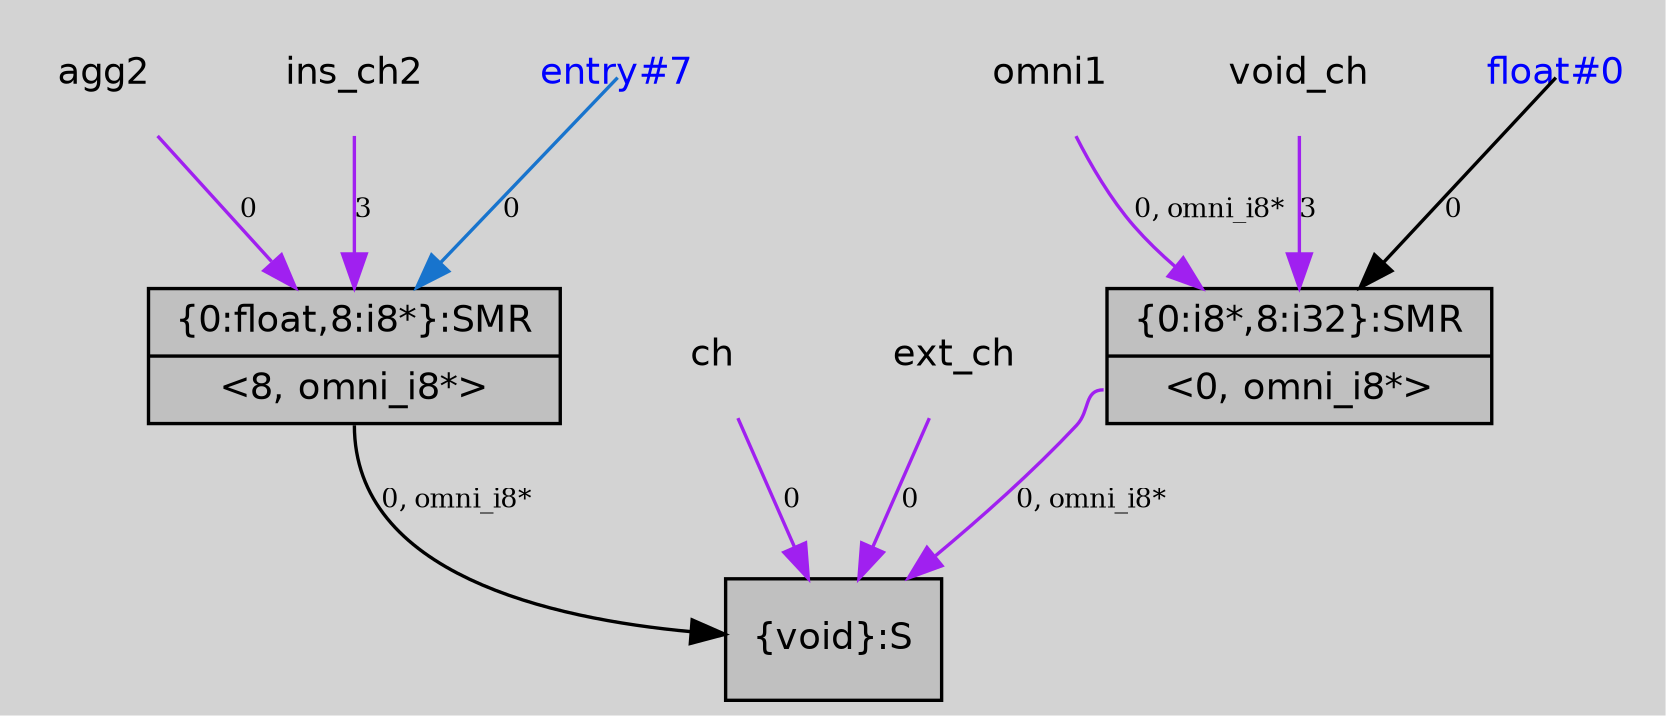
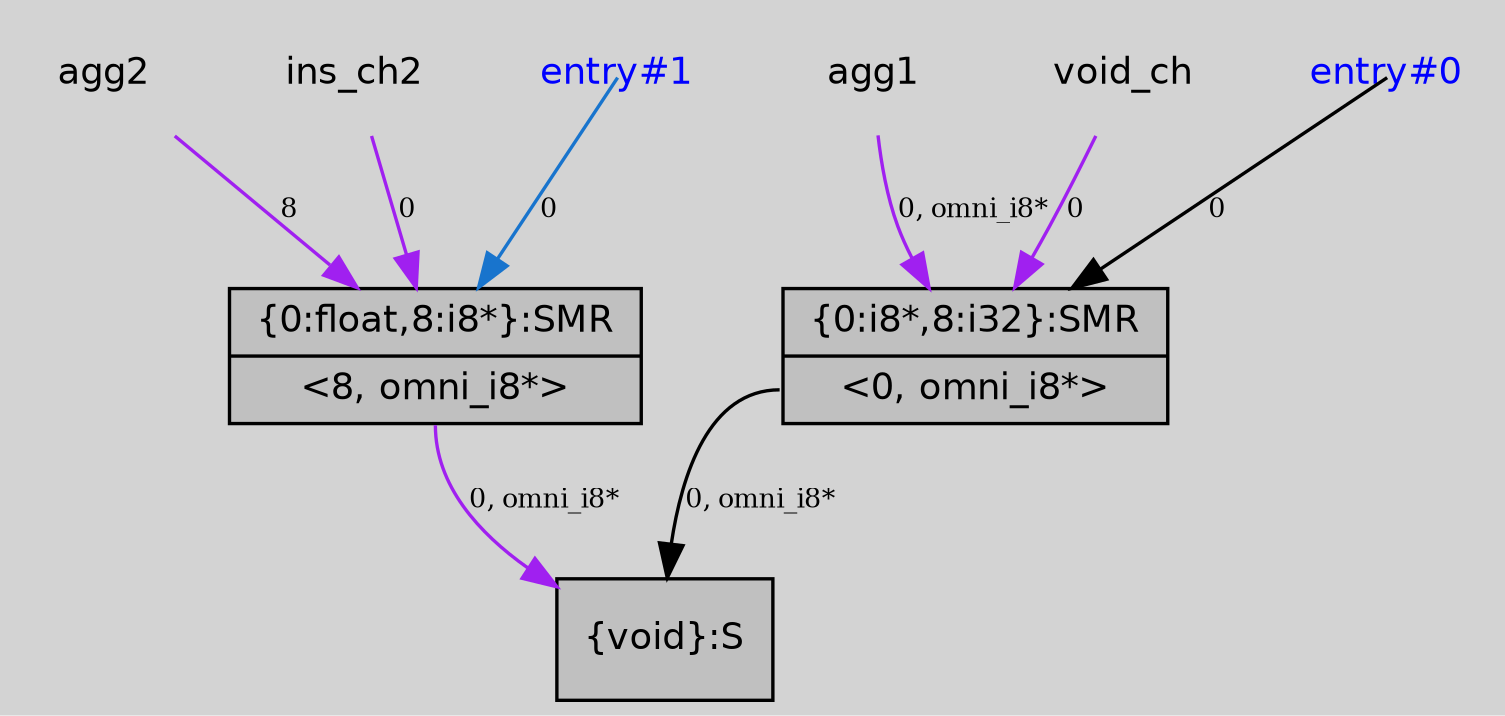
node "entry#7": label "entry#7" -> "entry#1"
node "omni1": label "omni1" -> "agg1"
node "float#0": label "float#0" -> "entry#0"
edge "agg2" -> "{0:float,8:i8*}:SMR": label "0" -> "8"
edge "ins_ch2" -> "{0:float,8:i8*}:SMR": label "3" -> "0"
edge "void_ch" -> "{0:i8*,8:i32}:SMR": label "3" -> "0"
node "ch": removed
node "ext_ch": removed
edge "{0:i8*,8:i32}:SMR" -> "{void}:S": color purple -> black
edge "{0:float,8:i8*}:SMR" -> "{void}:S": color black -> purple
